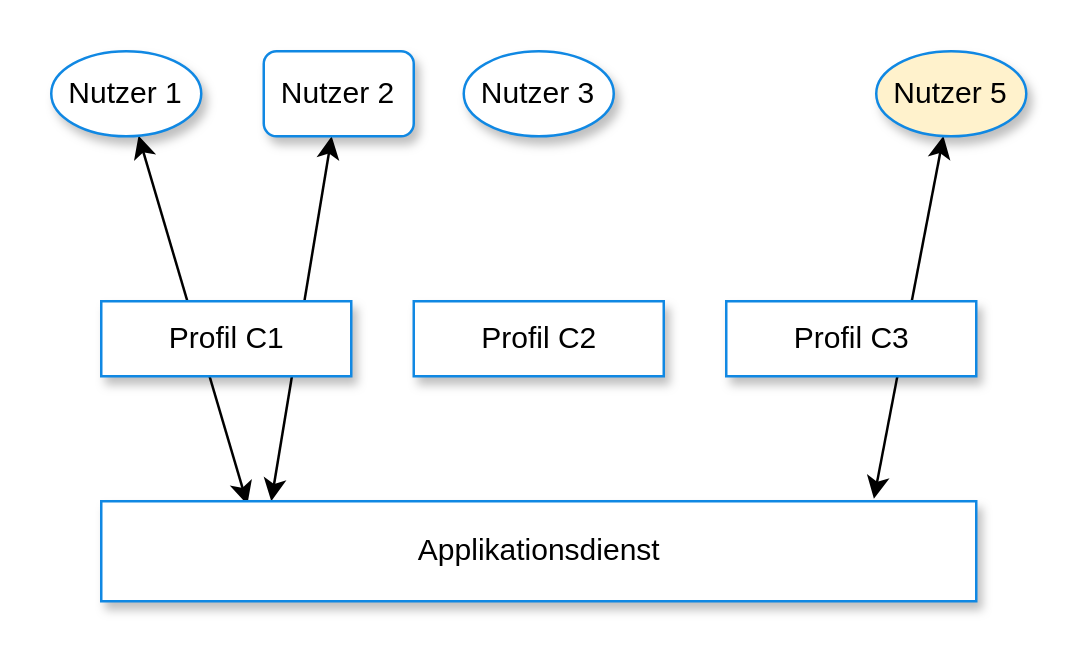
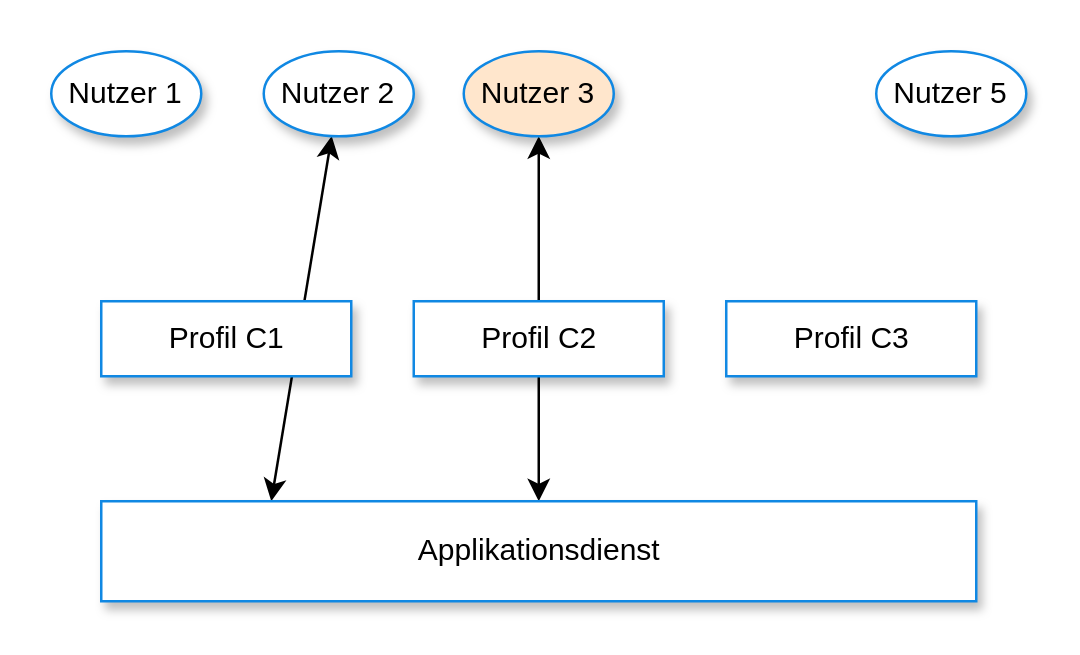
node "Nutzer 2": shape rounded rectangle -> ellipse
node "Nutzer 3": fillcolor #ffffff -> #ffe6cc
node "Nutzer 5": fillcolor #fff2cc -> #ffffff
edge "Nutzer 1" -- "Applikationsdienst": removed
edge "Nutzer 3" -- "Applikationsdienst": added
edge "Nutzer 5" -- "Applikationsdienst": removed
